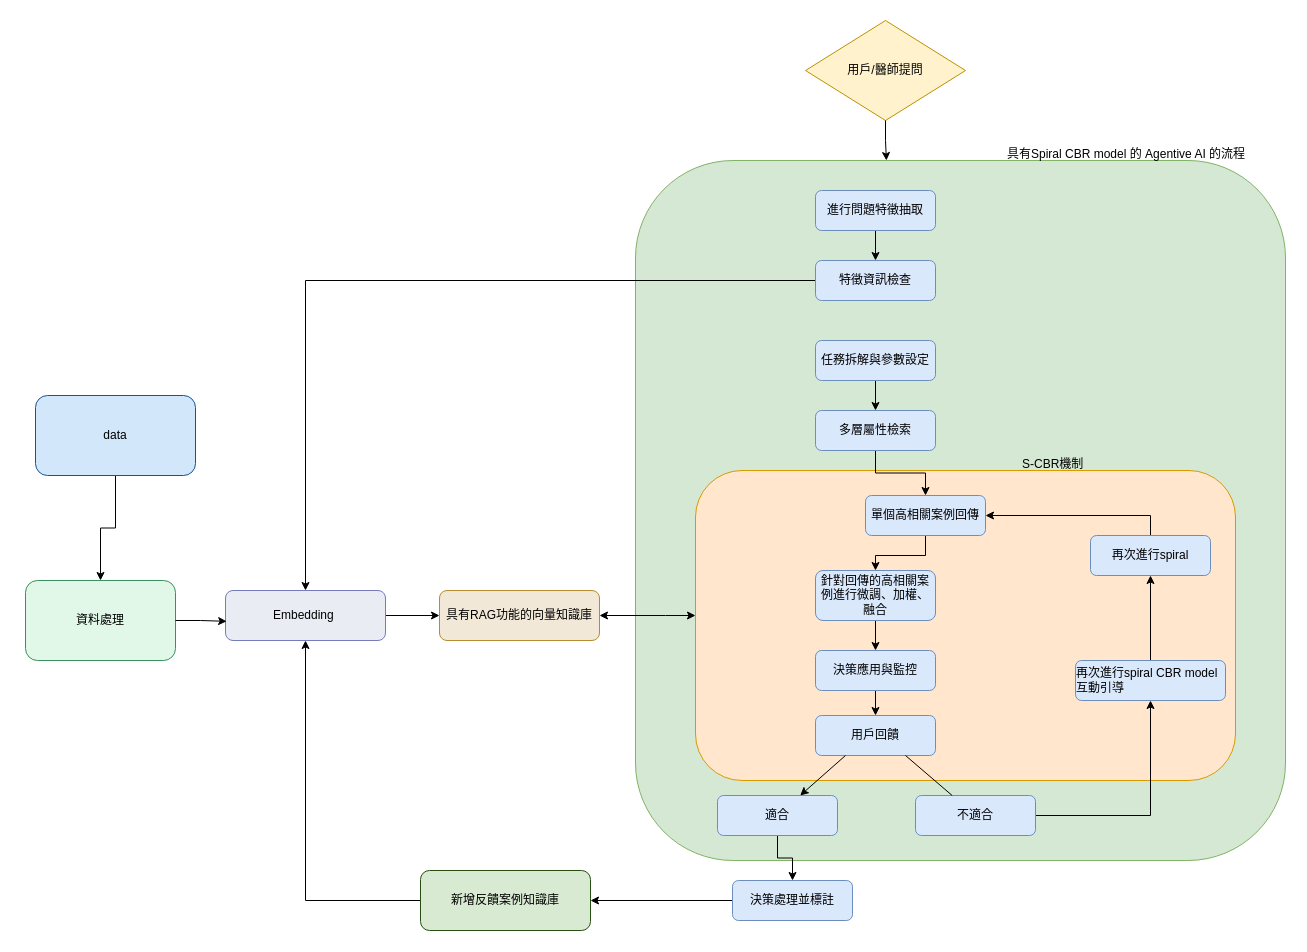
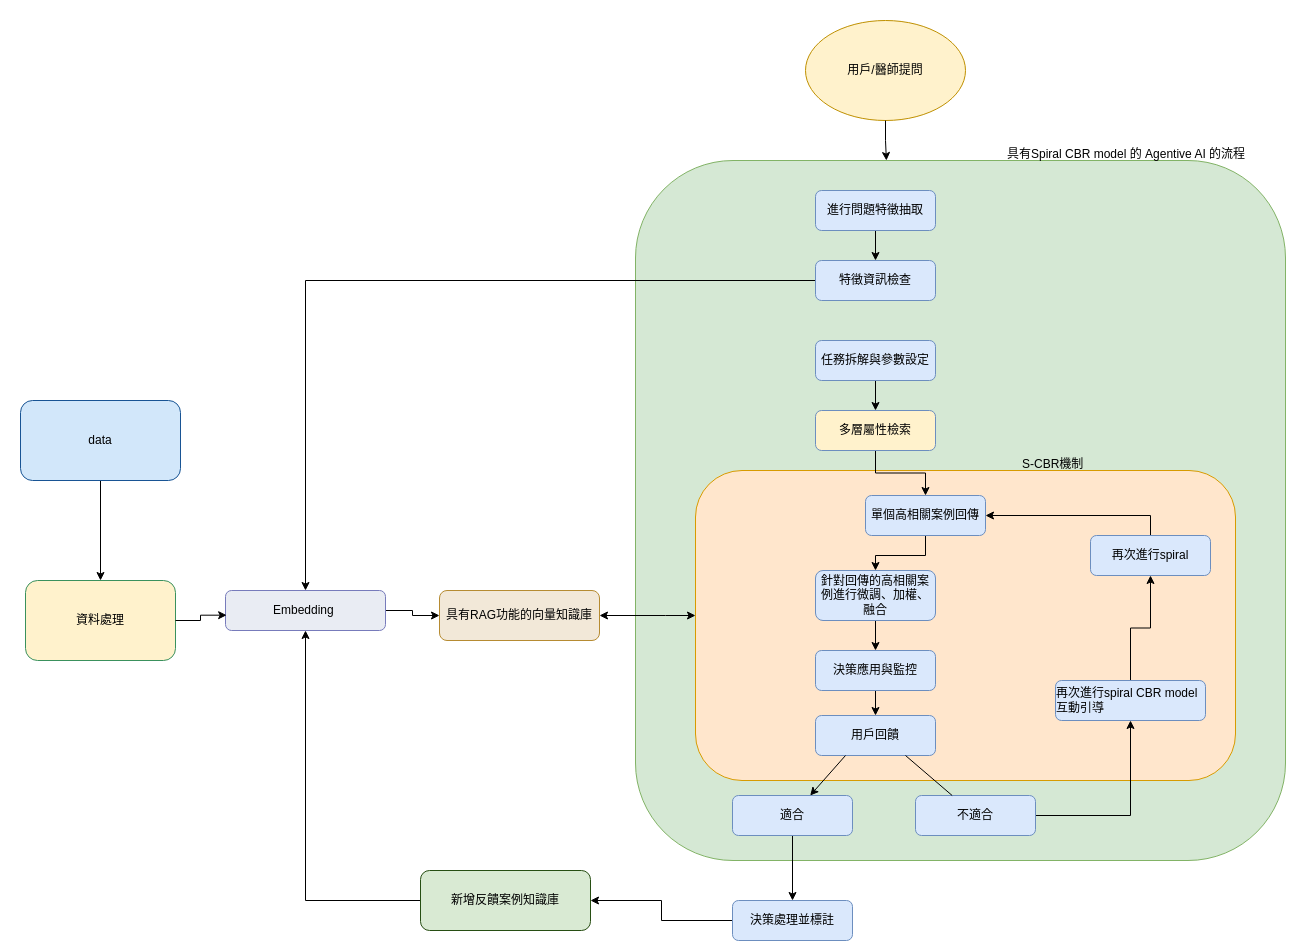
node "用戶/醫師提問": shape diamond -> ellipse
node "多層屬性檢索": fillcolor #dae8fc -> #fff2cc
node "data": moved (116, 436) -> (101, 441)
node "Embedding": size 160x50 -> 160x40
node "資料處理": fillcolor #e1f7e7 -> #fff2cc
node "再次進行spiral CBR model互動引導": moved (1151, 681) -> (1131, 701)
node "適合": moved (778, 816) -> (793, 816)
node "決策處理並標註": moved (793, 901) -> (793, 921)
